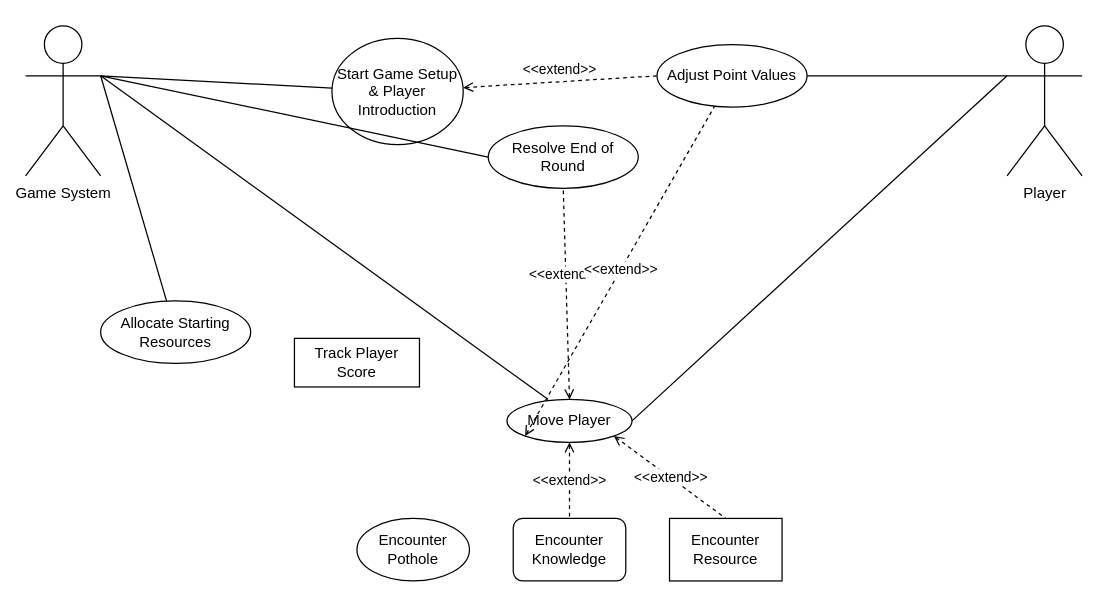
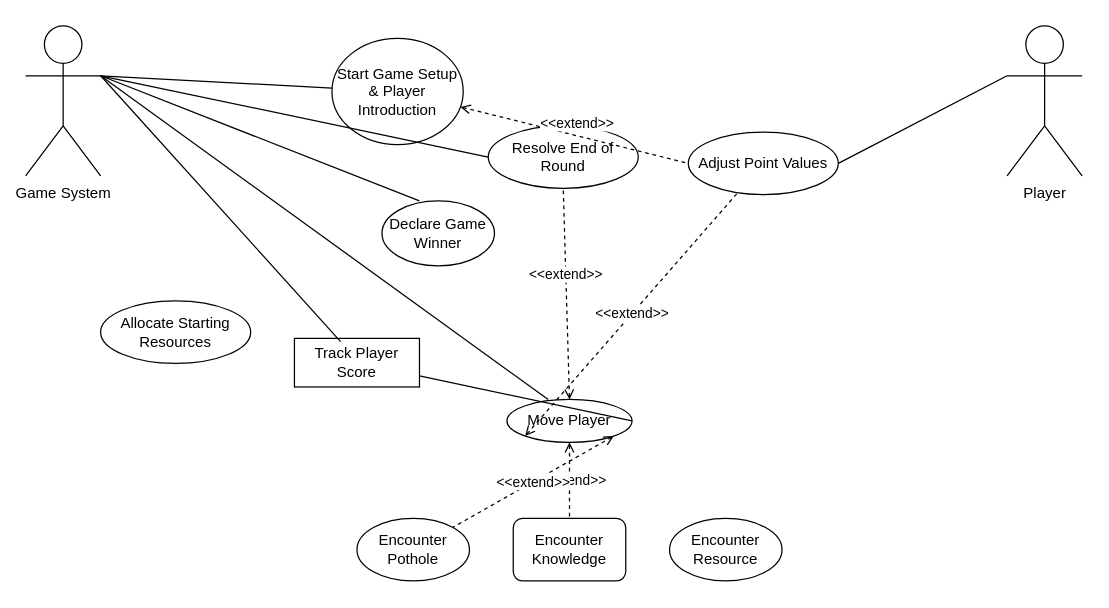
node "Adjust Point Values": moved (732, 76) -> (763, 163)
edge "Game System" -- "Declare Game Winner": added
edge "Game System" -- "Allocate Starting Resources": now "Game System" -- "Track Player Score"
node "Declare Game Winner": added
edge "Player" -- "Move Player": now "Track Player Score" -- "Move Player"
edge "Encounter Resource" -> "Move Player": now "Encounter Pothole" -> "Move Player"
node "Encounter Resource": shape rectangle -> ellipse
